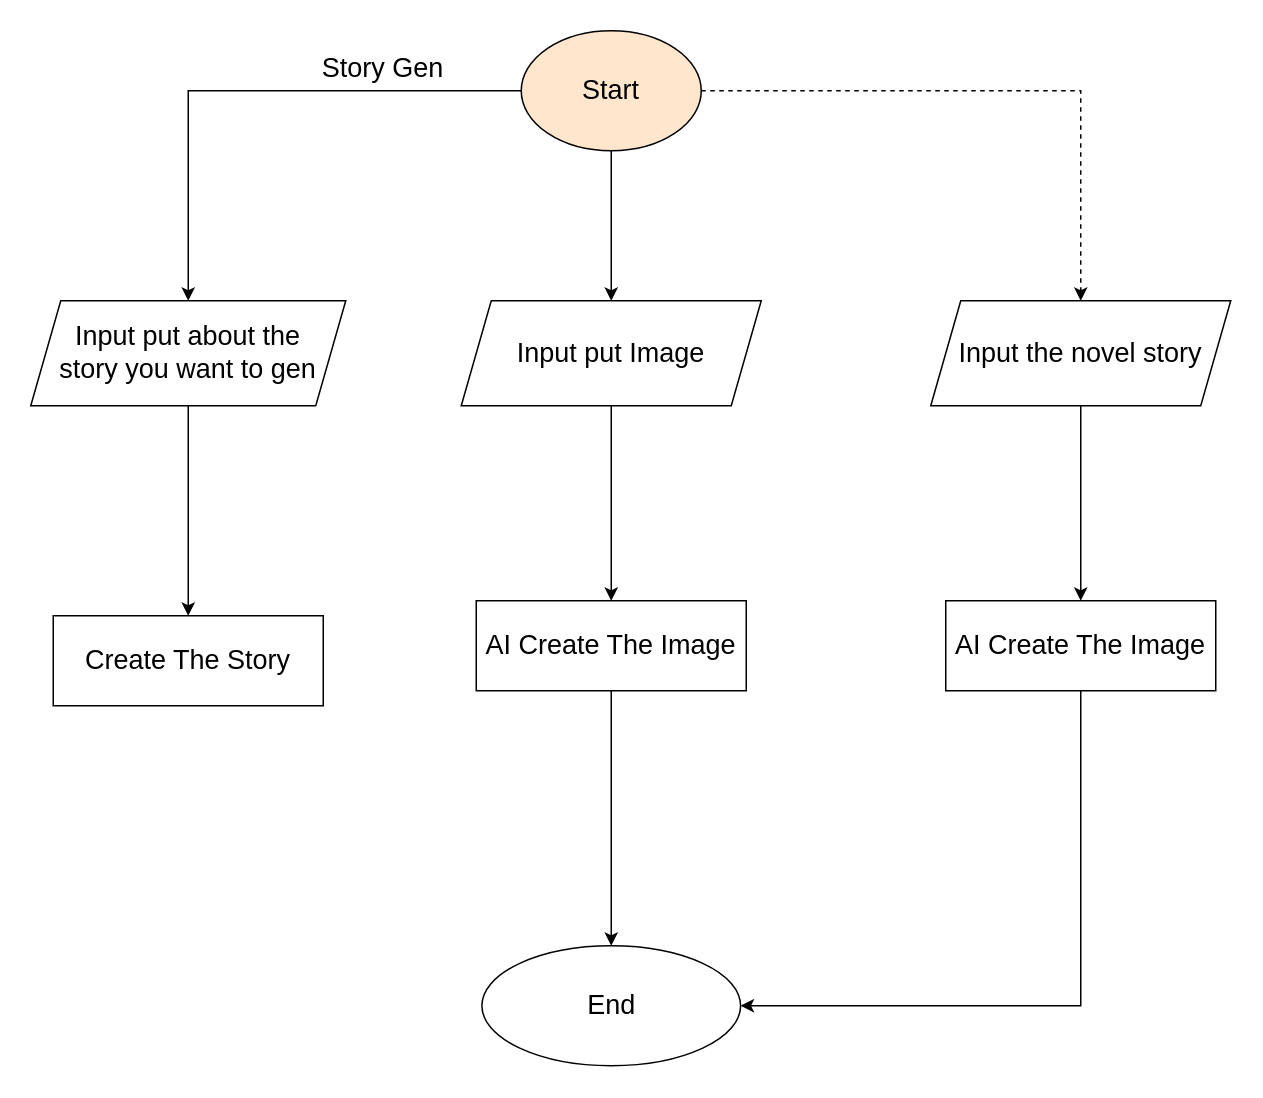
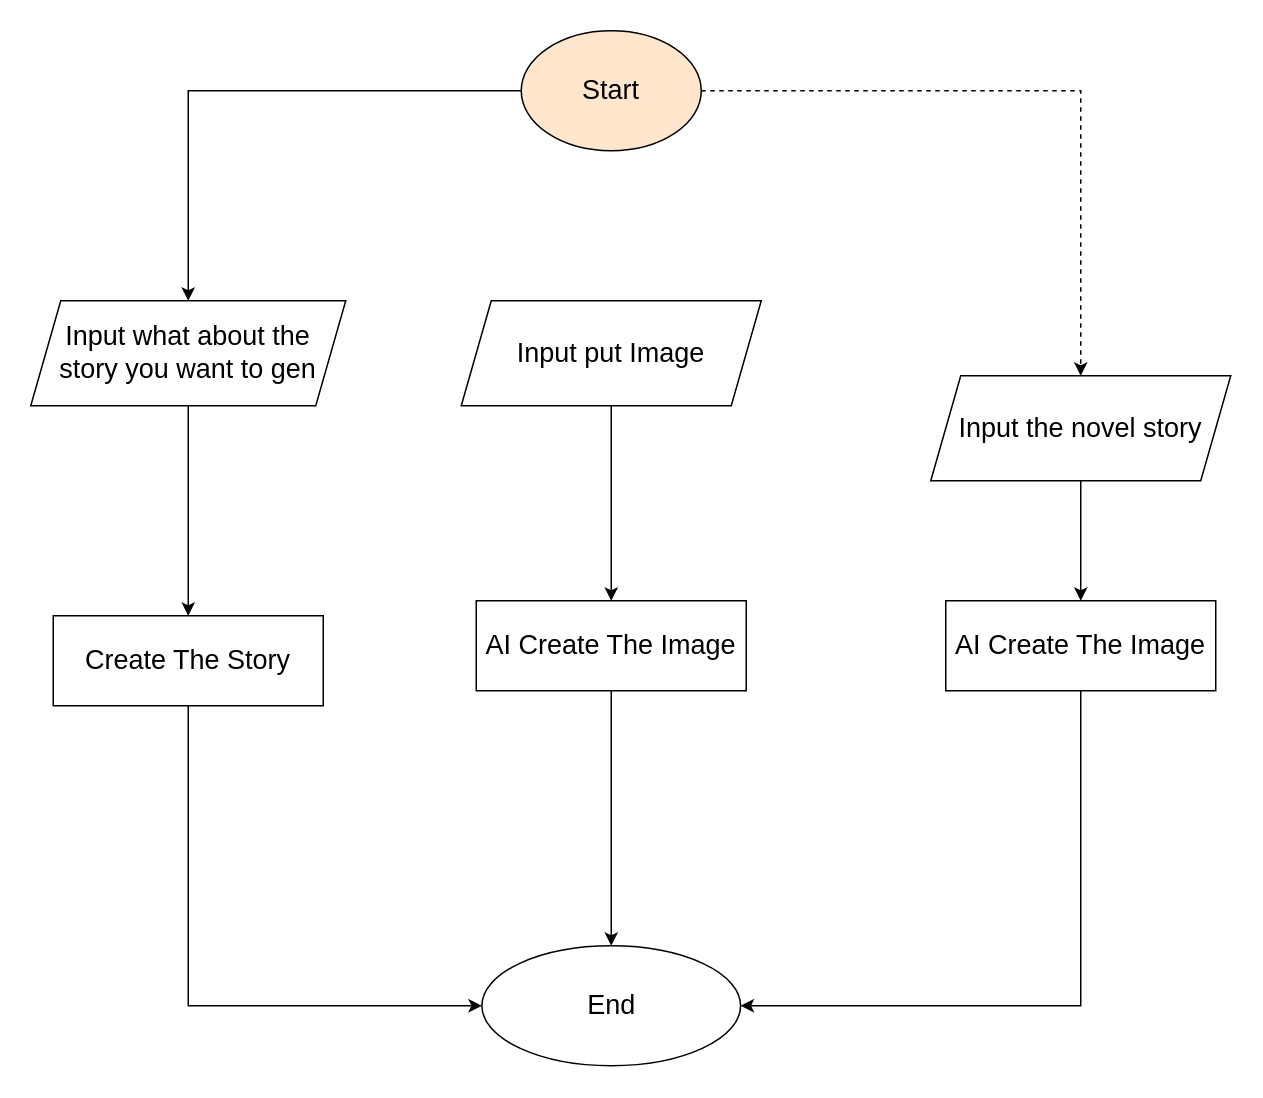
node "Story Gen": removed
edge "Start" -> "Input put Image": removed
node "Input put about the story you want to gen": label "Input put about the story you want to gen" -> "Input what about the story you want to gen"
node "Input the novel story": moved (1081, 353) -> (1081, 428)
edge "Create The Story" -> "End": added
